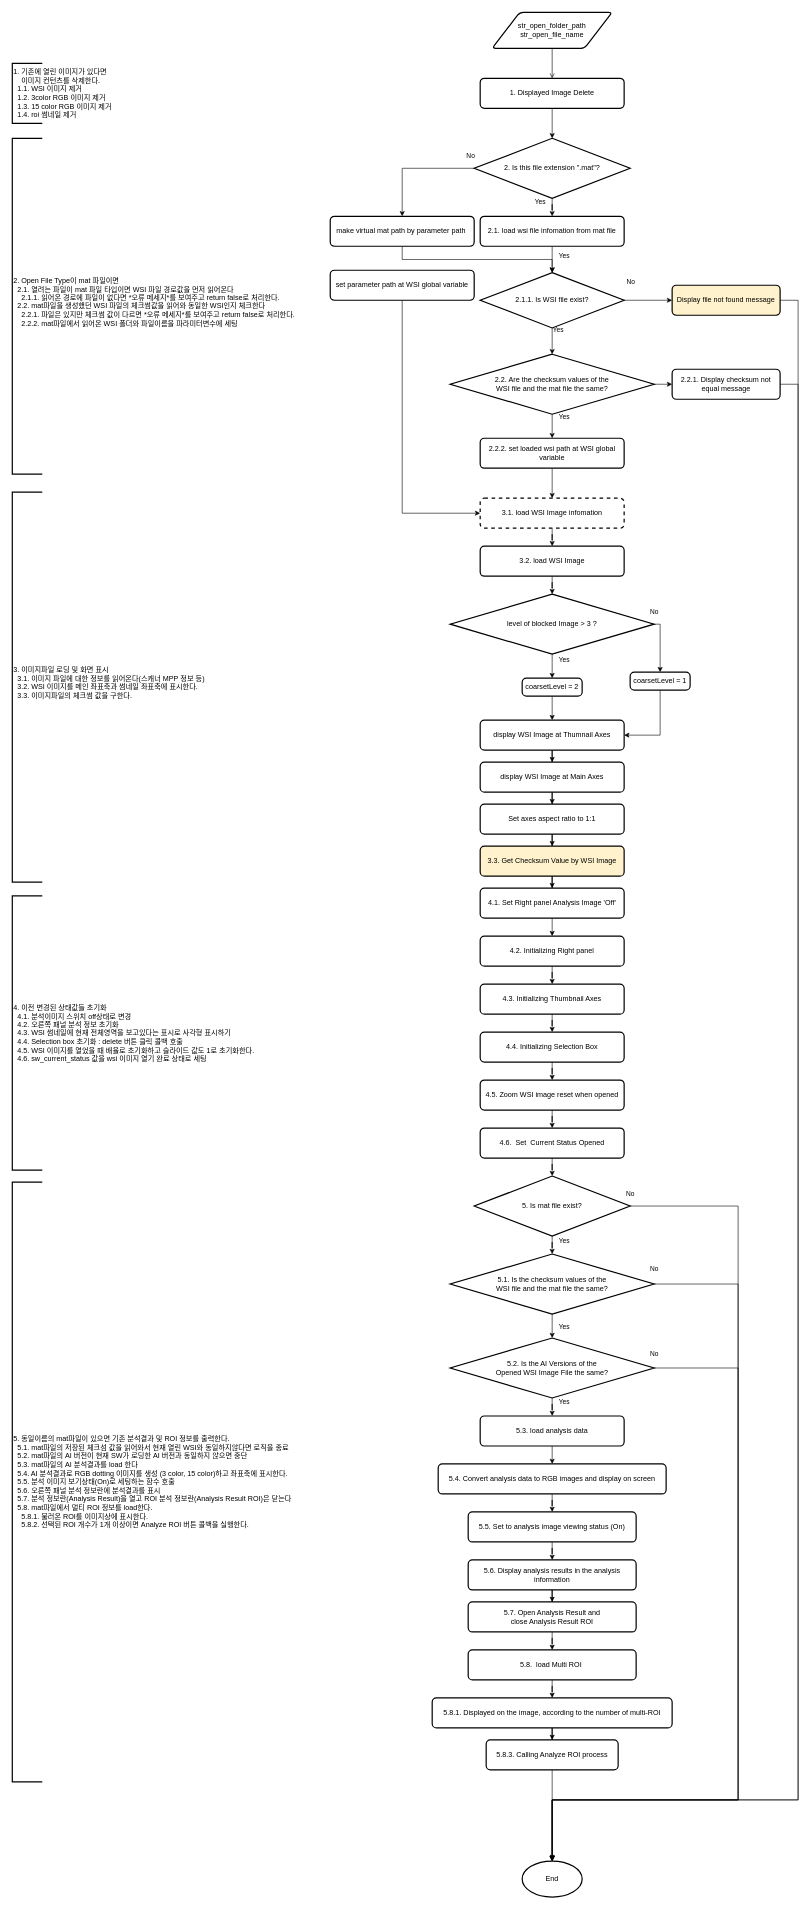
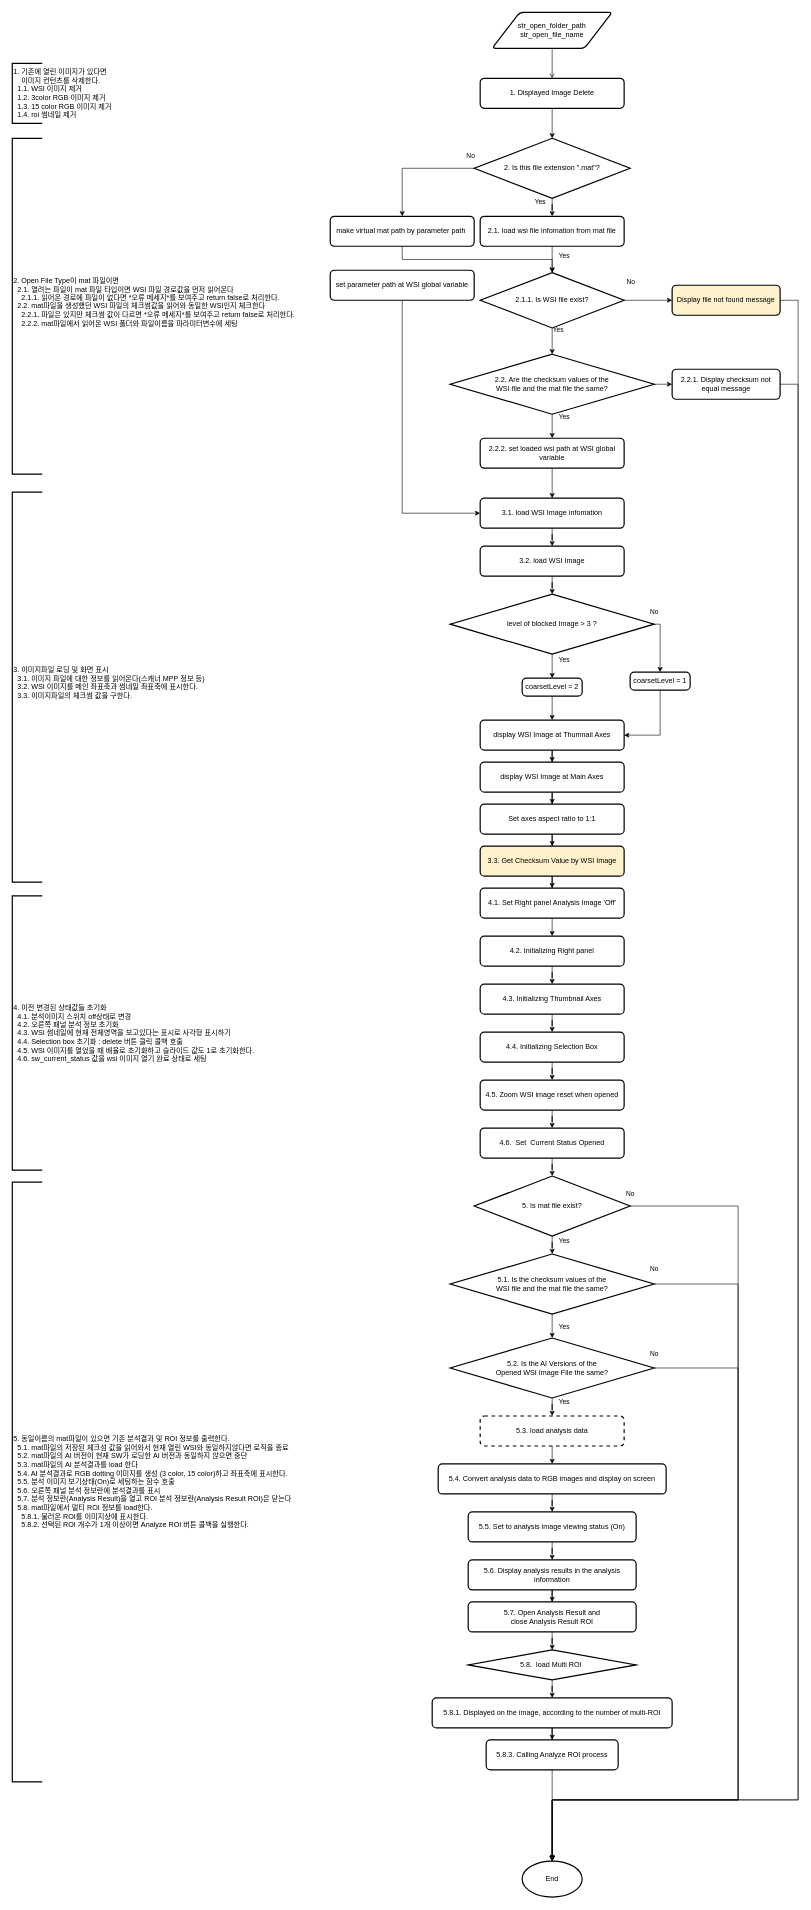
node "3.1. load WSI Image infomation": style dashed -> solid
node "5.3. load analysis data": style solid -> dashed
node "5.8. load Multi ROI": shape rounded rectangle -> diamond
